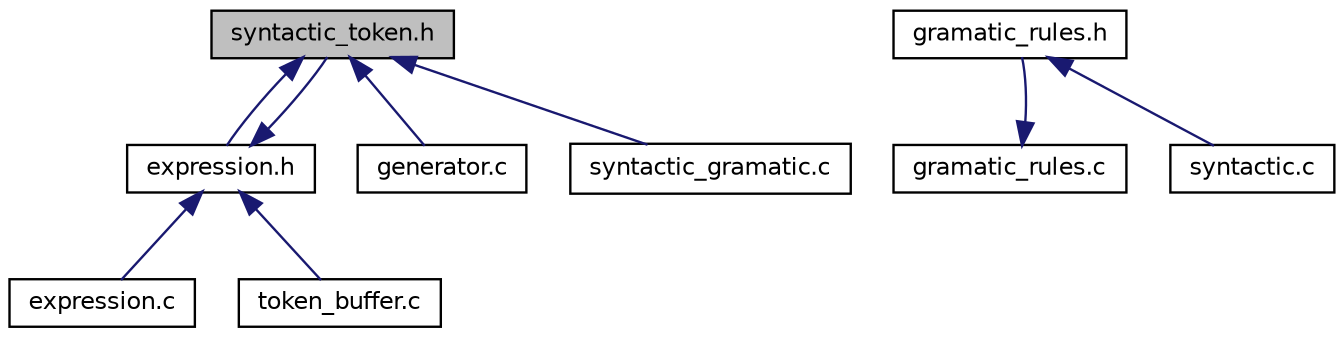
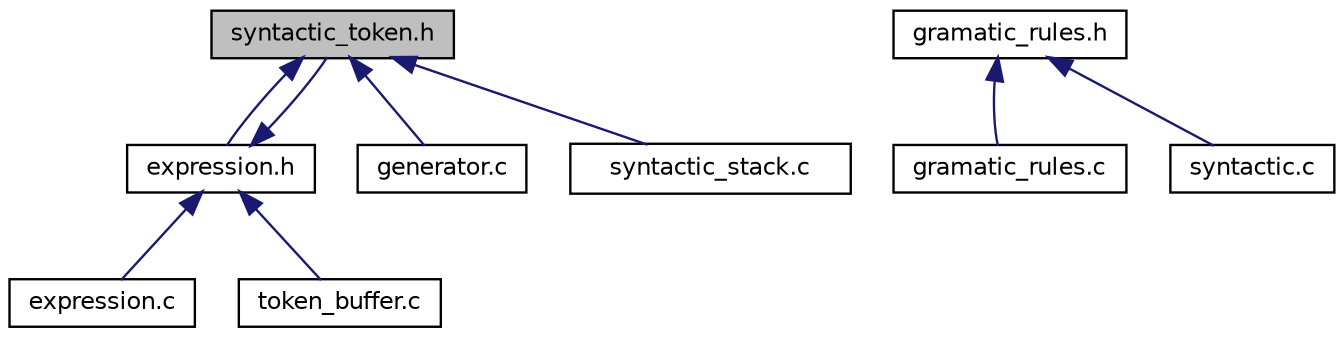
edge "gramatic_rules.h" -> "gramatic_rules.c": reversed
node "syntactic_gramatic.c": label "syntactic_gramatic.c" -> "syntactic_stack.c"
